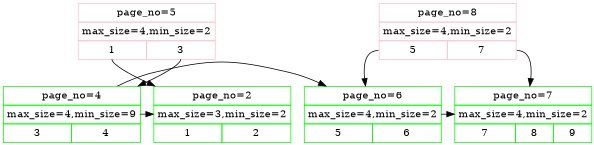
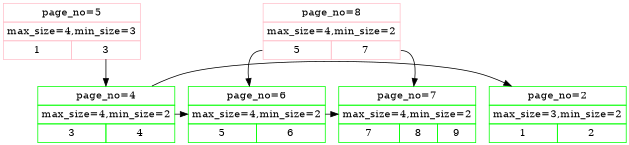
node "page_no=5": text "max_size=4,min_size=2" -> "max_size=4,min_size=3"
edge "page_no=5" -> "page_no=2": removed
node "page_no=4": text "max_size=4,min_size=9" -> "max_size=4,min_size=2"
